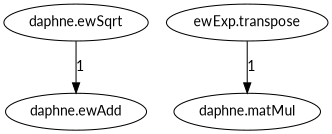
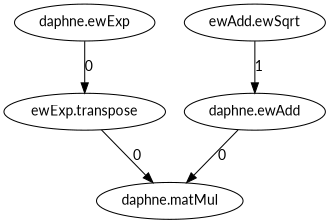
node "daphne.ewSqrt": label "daphne.ewSqrt" -> "ewAdd.ewSqrt"
node "daphne.ewExp": added
edge "ewExp.transpose" -> "daphne.matMul": label "1" -> "0"
edge "daphne.ewAdd" -> "daphne.matMul": added, label "0"
